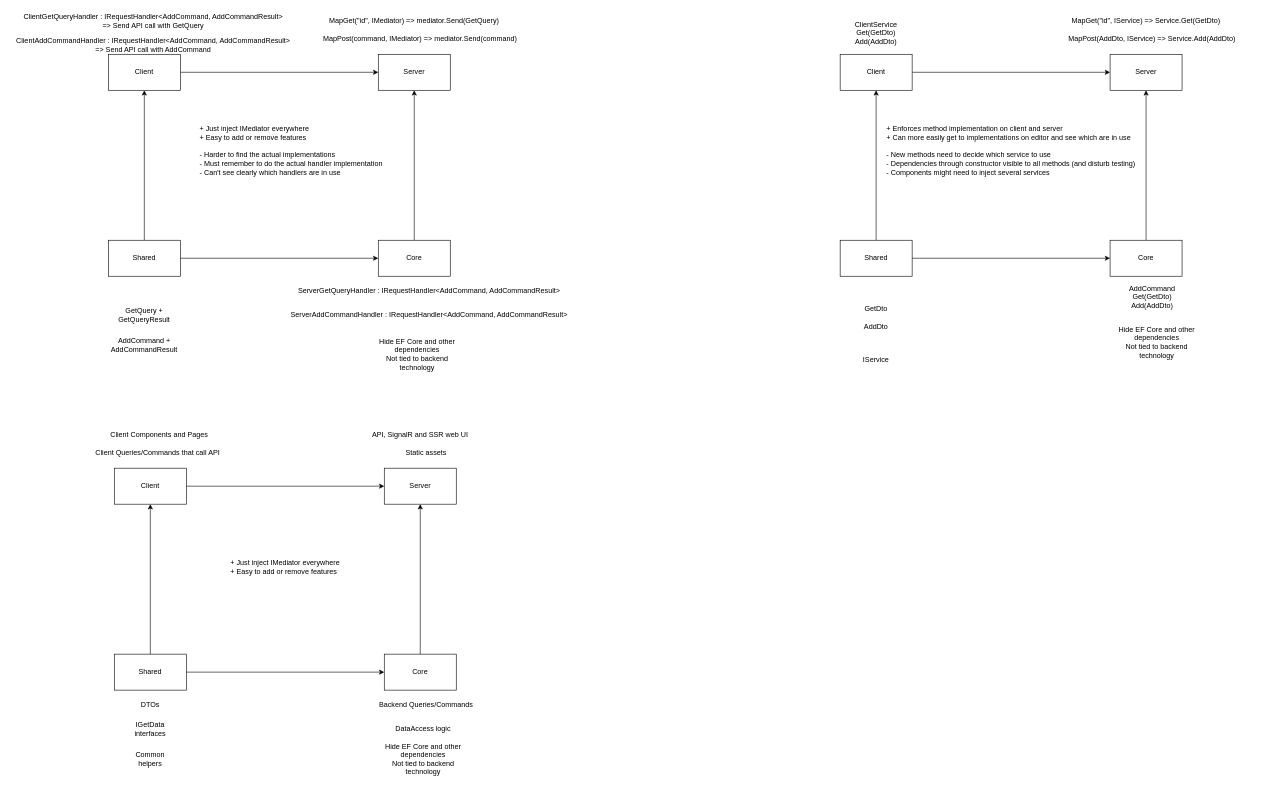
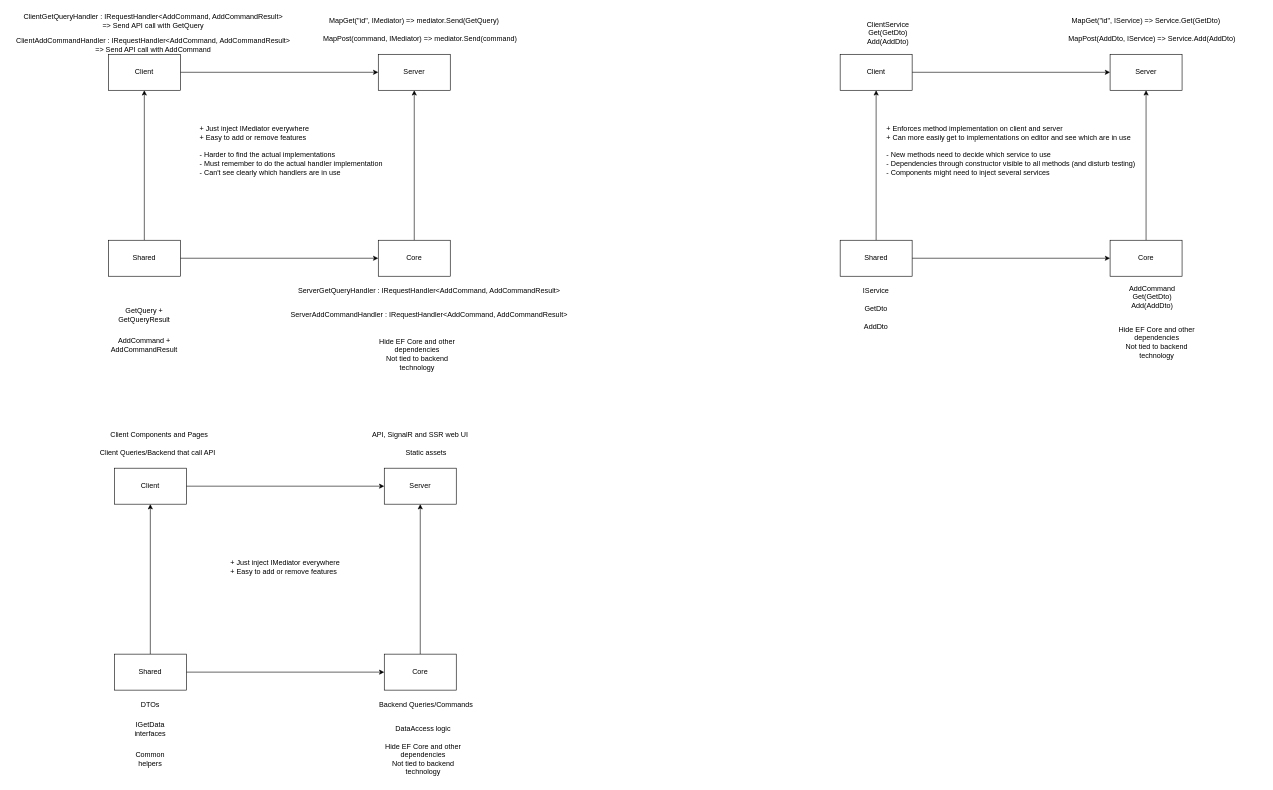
node "ClientService Get(GetDto) Add(AddDto)": moved (876, 33) -> (888, 33)
node "IService": moved (876, 360) -> (876, 291)
node "Client Queries/Commands that call API": label "Client Queries/Commands that call API" -> "Client Queries/Backend that call API"
